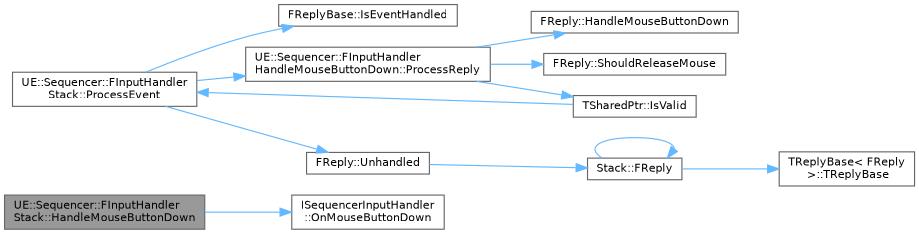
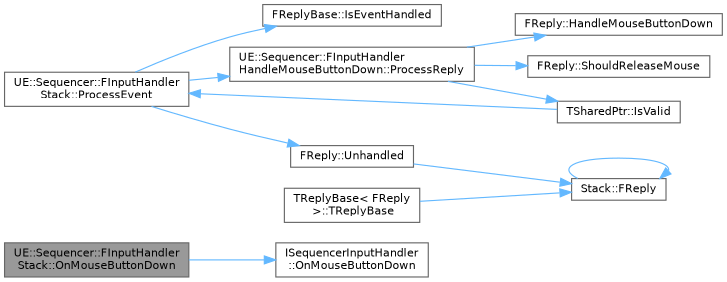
edge "Stack::FReply" -> "TReplyBase< FReply >::TReplyBase": reversed
node "UE::Sequencer::FInputHandler Stack::HandleMouseButtonDown": label "UE::Sequencer::FInputHandler Stack::HandleMouseButtonDown" -> "UE::Sequencer::FInputHandler Stack::OnMouseButtonDown"
